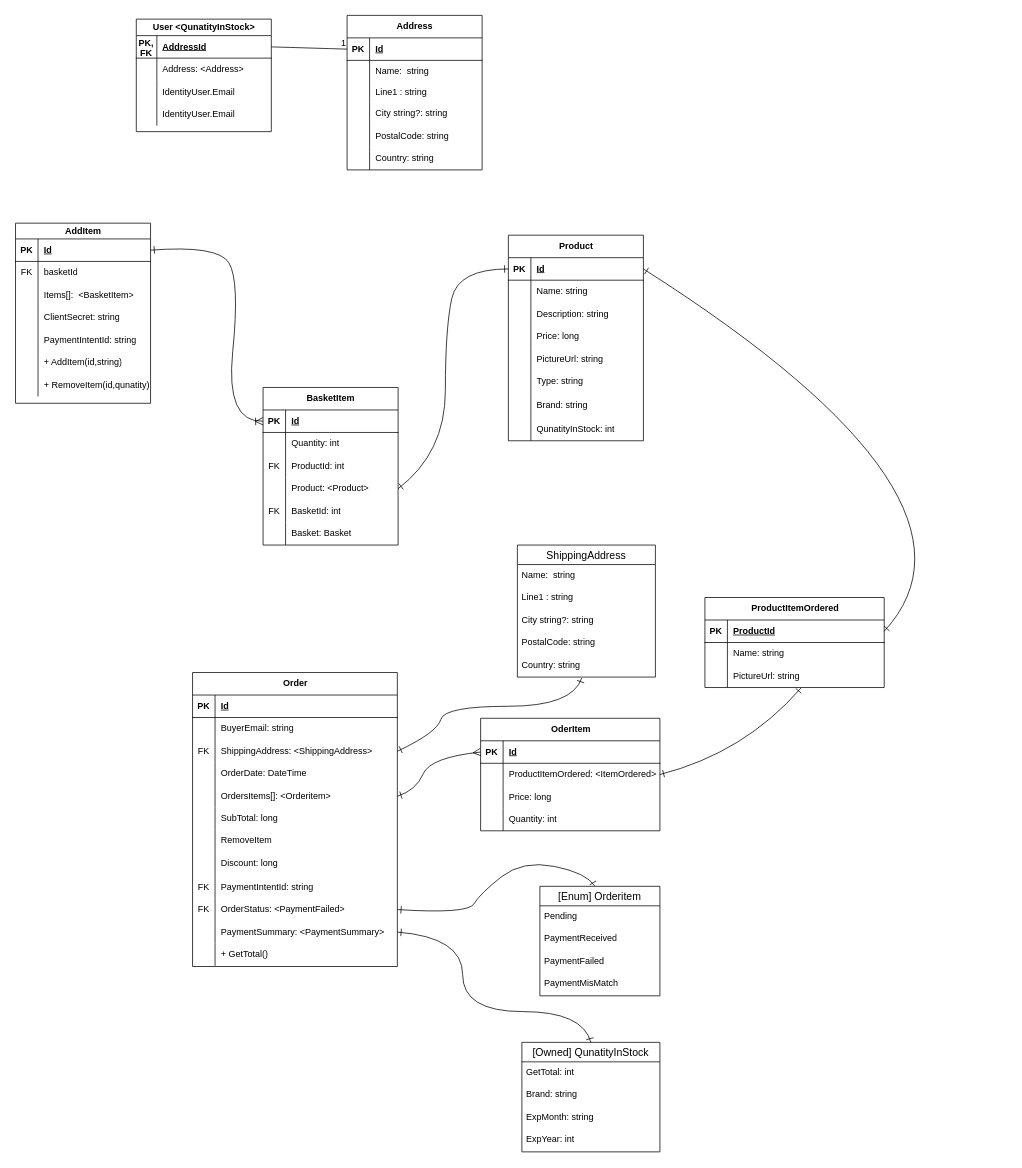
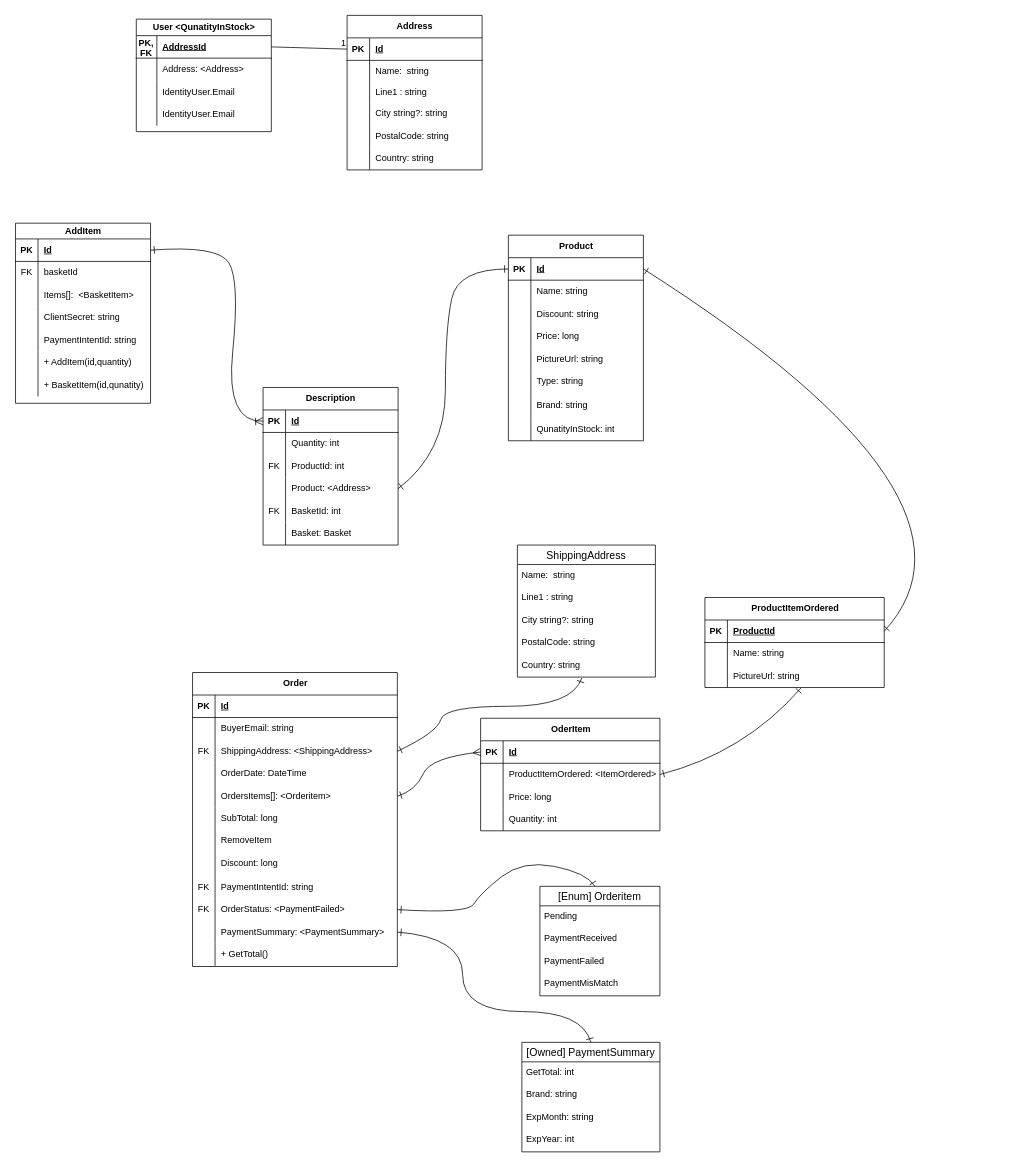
node "Description: string": label "Description: string" -> "Discount: string"
node "+ AddItem(id,string)": label "+ AddItem(id,string)" -> "+ AddItem(id,quantity)"
node "+ RemoveItem(id,qunatity)": label "+ RemoveItem(id,qunatity)" -> "+ BasketItem(id,qunatity)"
node "BasketItem": label "BasketItem" -> "Description"
node "Product: <Product>": label "Product: <Product>" -> "Product: <Address>"
node "[Owned] QunatityInStock": label "[Owned] QunatityInStock" -> "[Owned] PaymentSummary"
